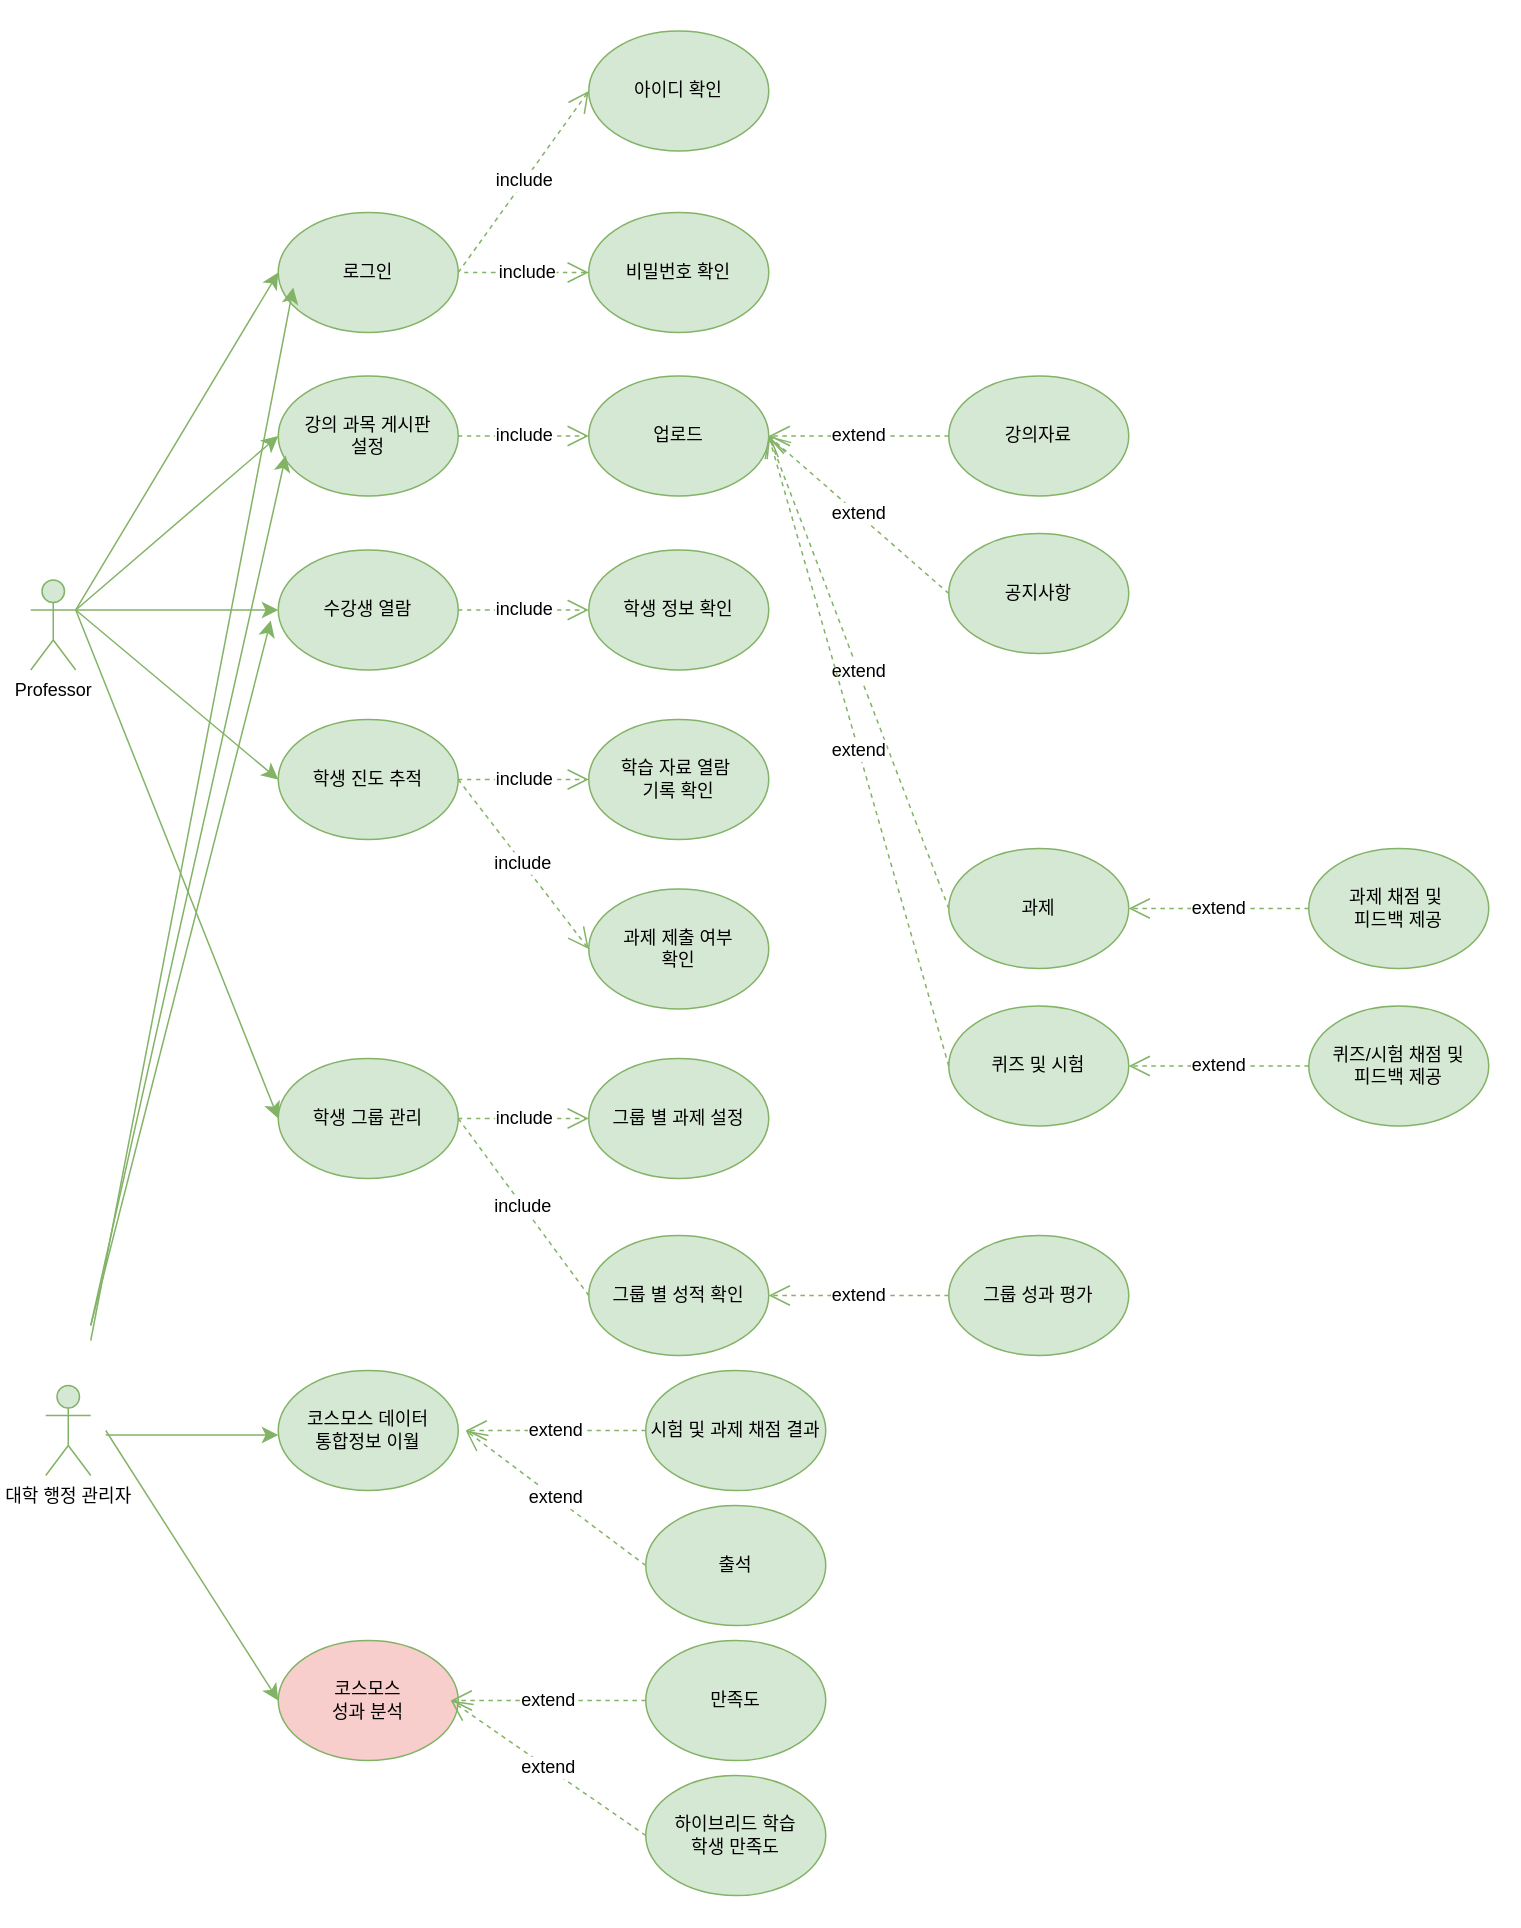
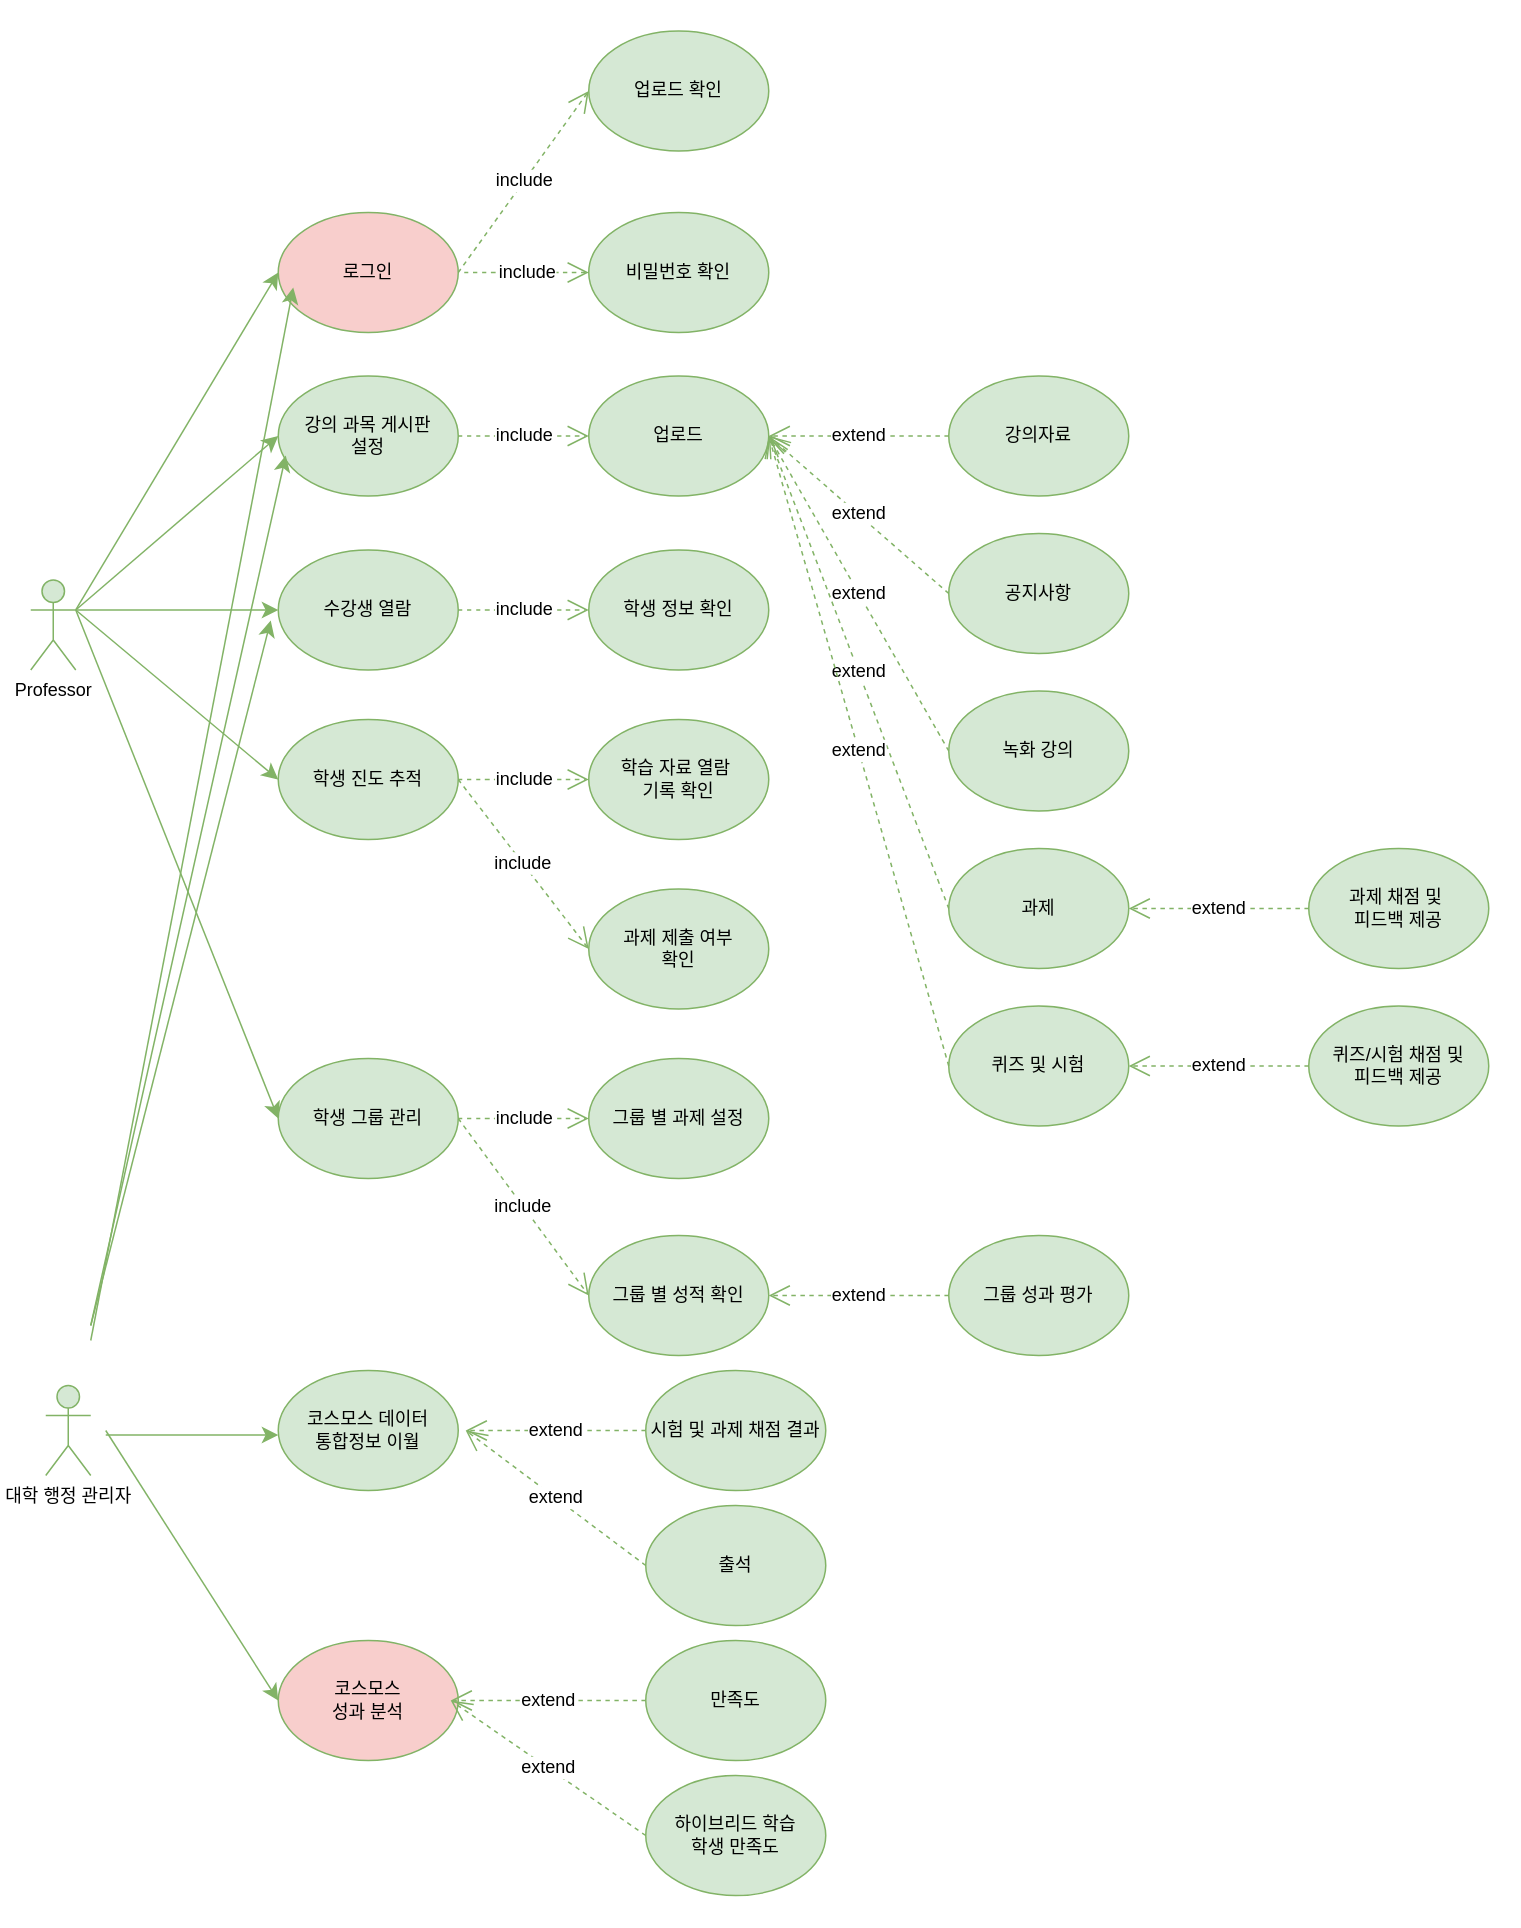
node "아이디 확인": label "아이디 확인" -> "업로드 확인"
node "로그인": fillcolor #d5e8d4 -> #f8cecc
edge "녹화 강의" -> "업로드": added, label "extend"
node "녹화 강의": added
edge "학생 그룹 관리" -- "그룹 별 성적 확인": arrowhead none -> open
